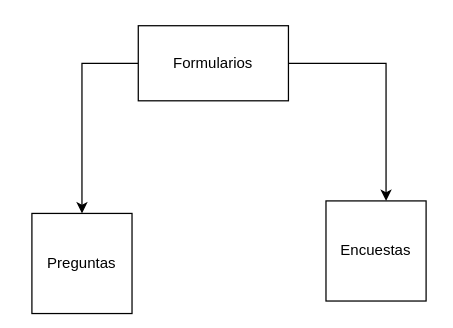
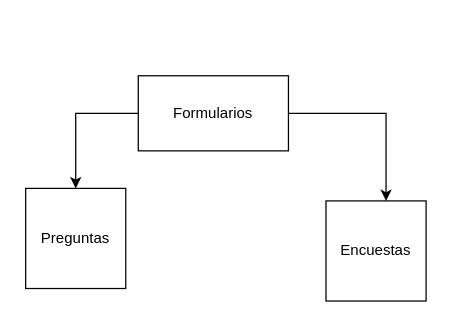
node "Formularios": moved (213, 63) -> (213, 113)
node "Preguntas": moved (82, 263) -> (76, 238)
